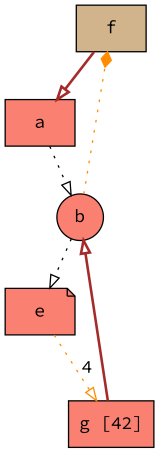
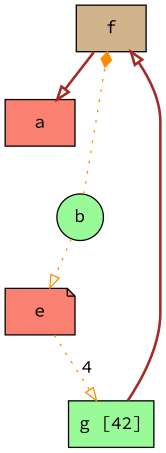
edge "a" -> "b": removed
node "b": fillcolor salmon -> palegreen
edge "b" -> "e": color black -> darkorange
edge "g [42]" -> "b": now "g [42]" -> "f"
node "g [42]": fillcolor salmon -> palegreen
